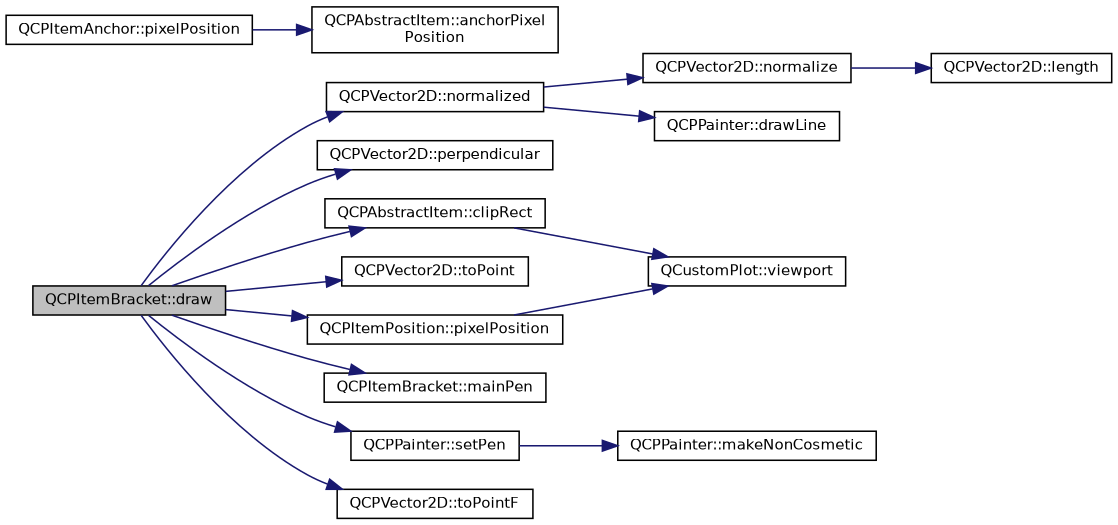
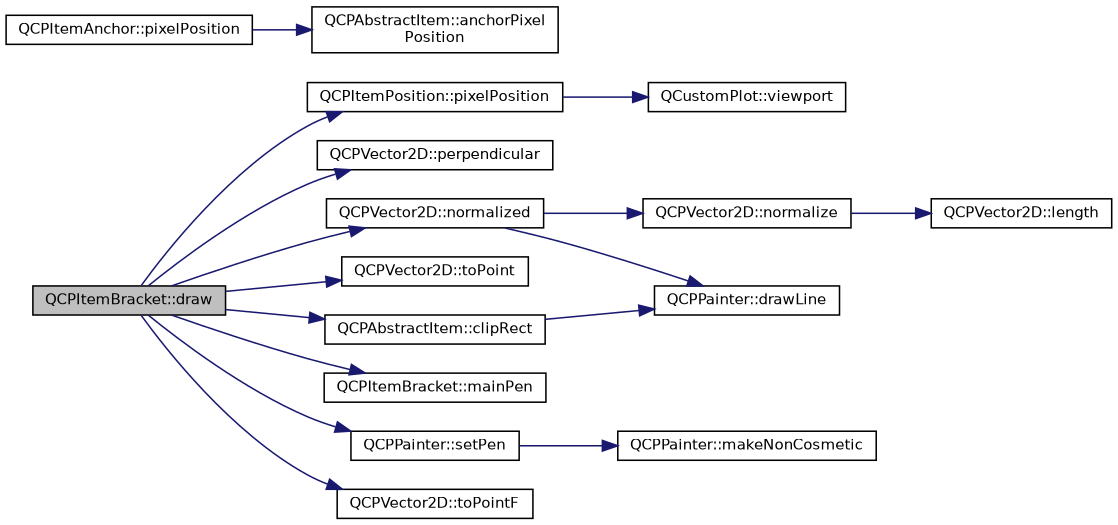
edge "QCPAbstractItem::clipRect" -> "QCustomPlot::viewport": now "QCPAbstractItem::clipRect" -> "QCPPainter::drawLine"
